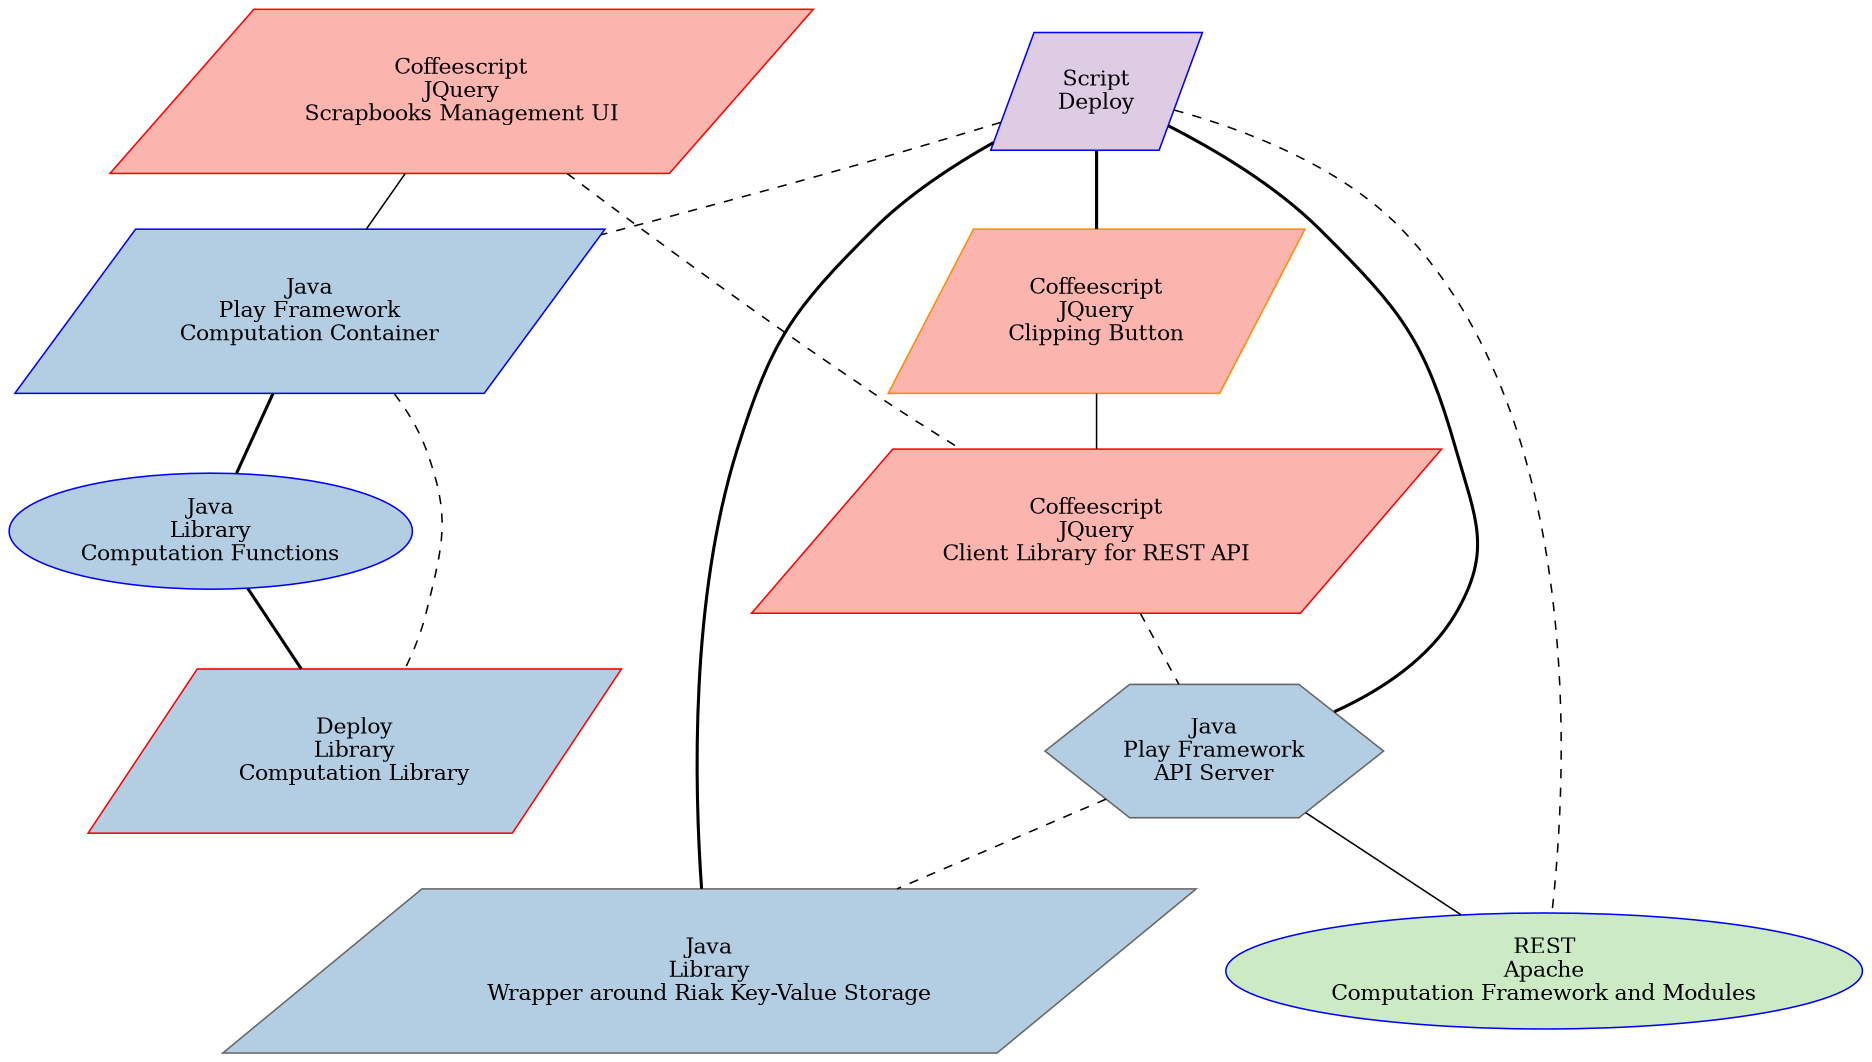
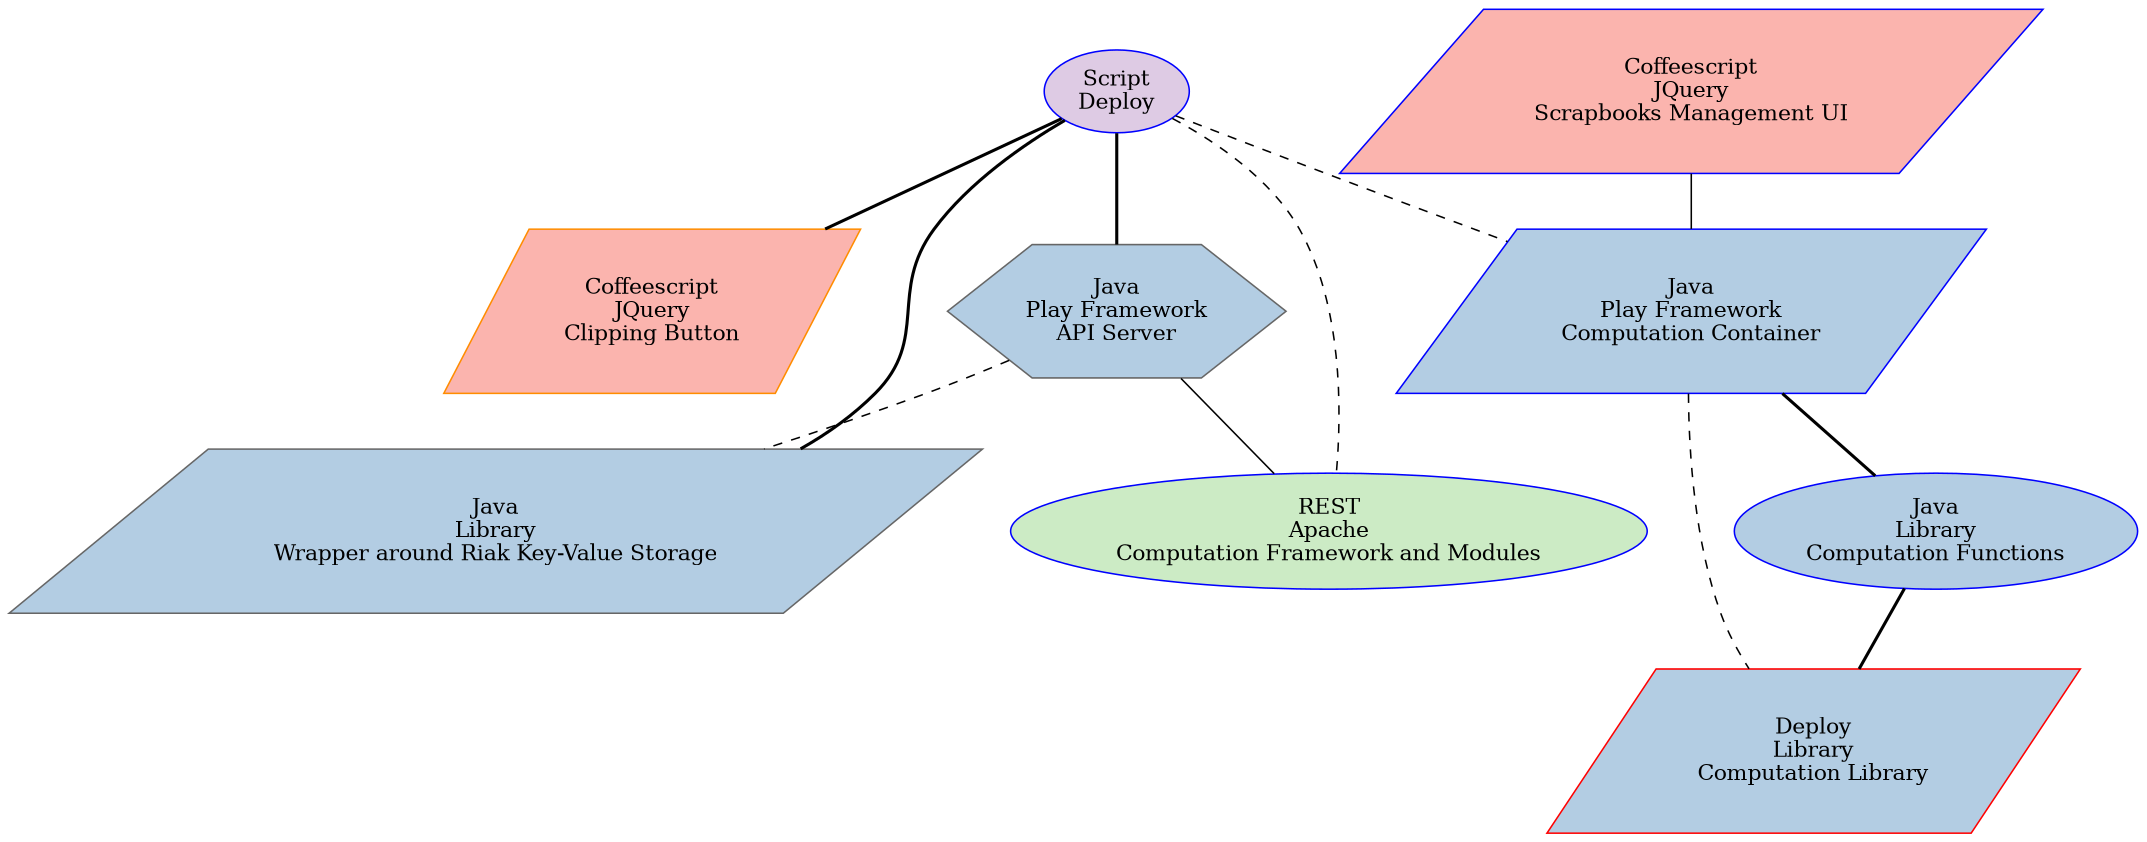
node "Coffeescript JQuery Scrapbooks Management UI": color red -> blue
node "Script Deploy": shape parallelogram -> ellipse
node "Coffeescript JQuery Client Library for REST API": removed
